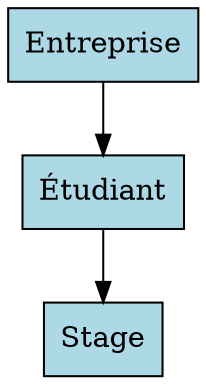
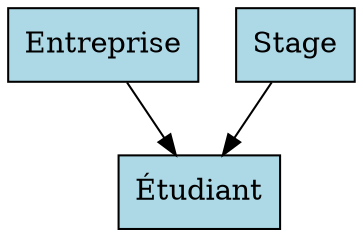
edge "Étudiant" -> "Stage": reversed
